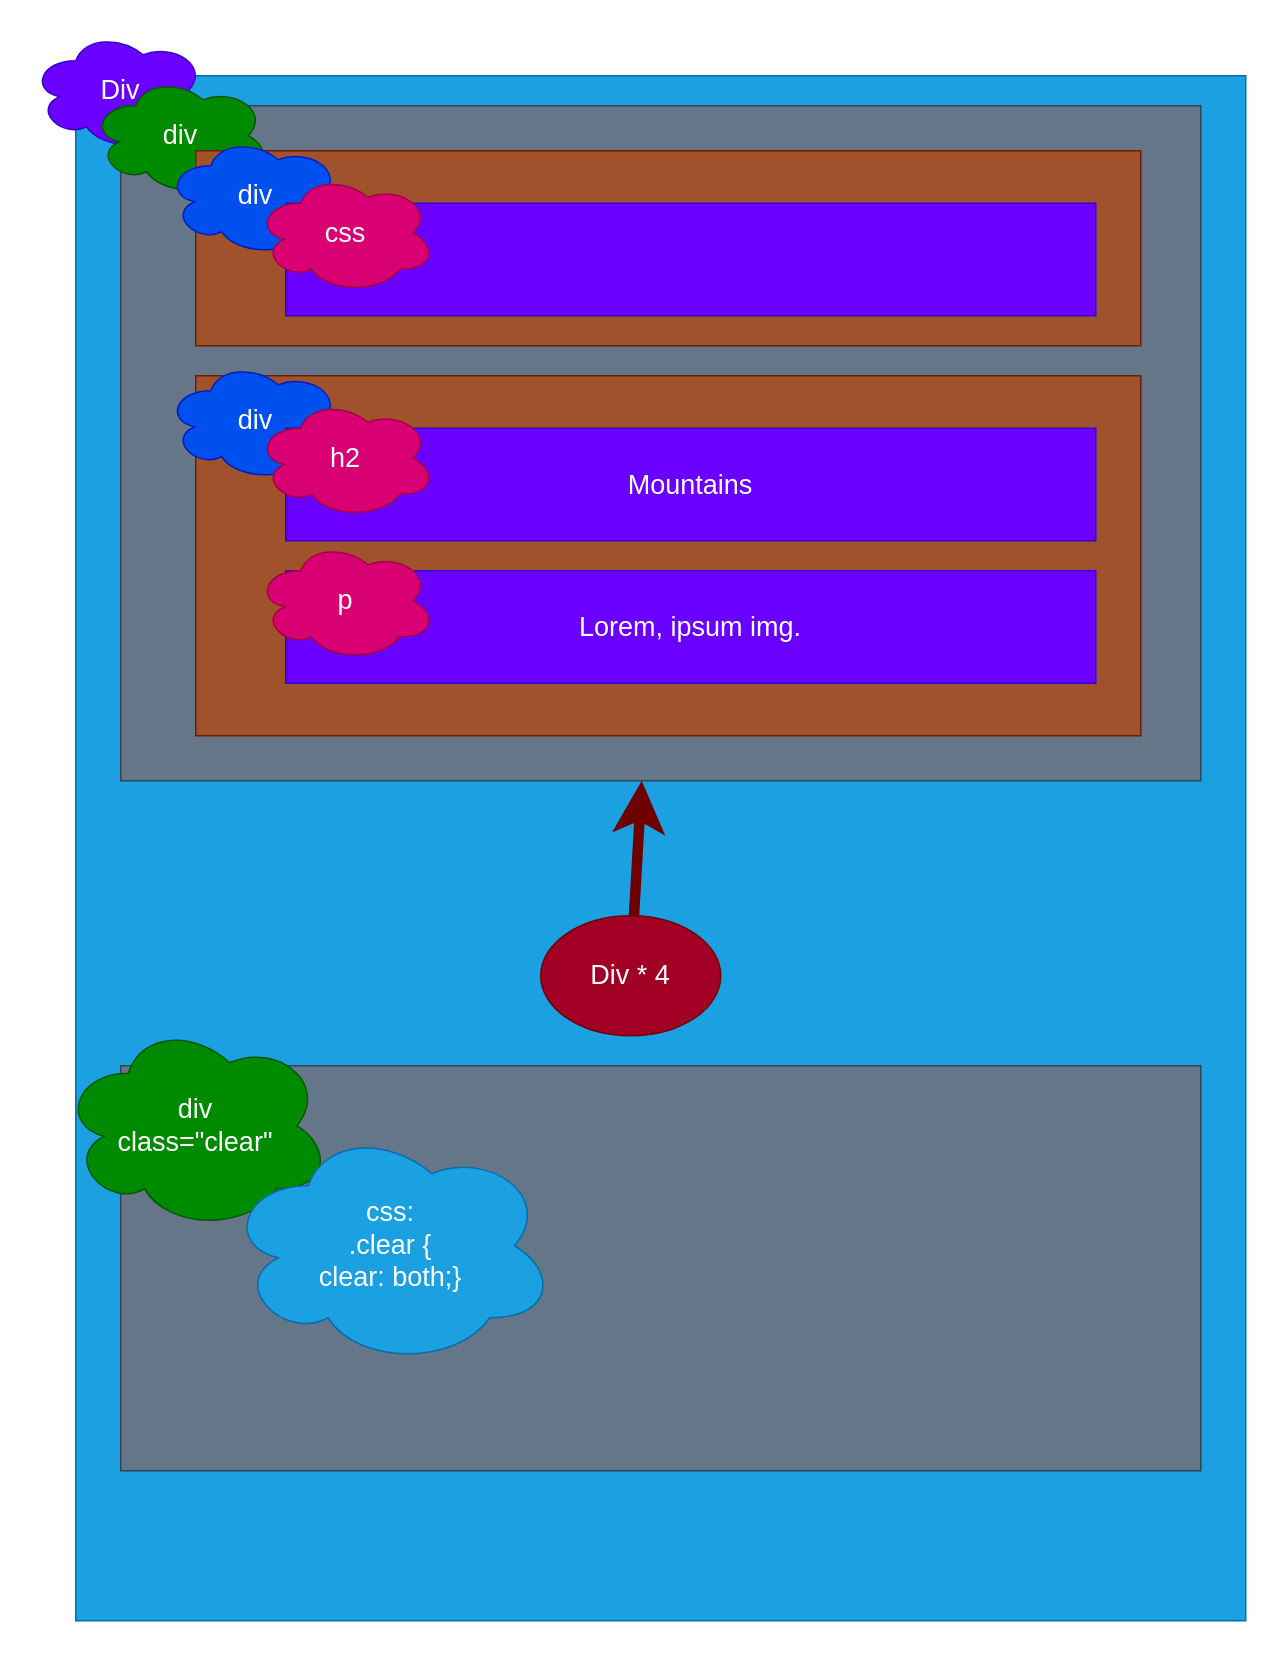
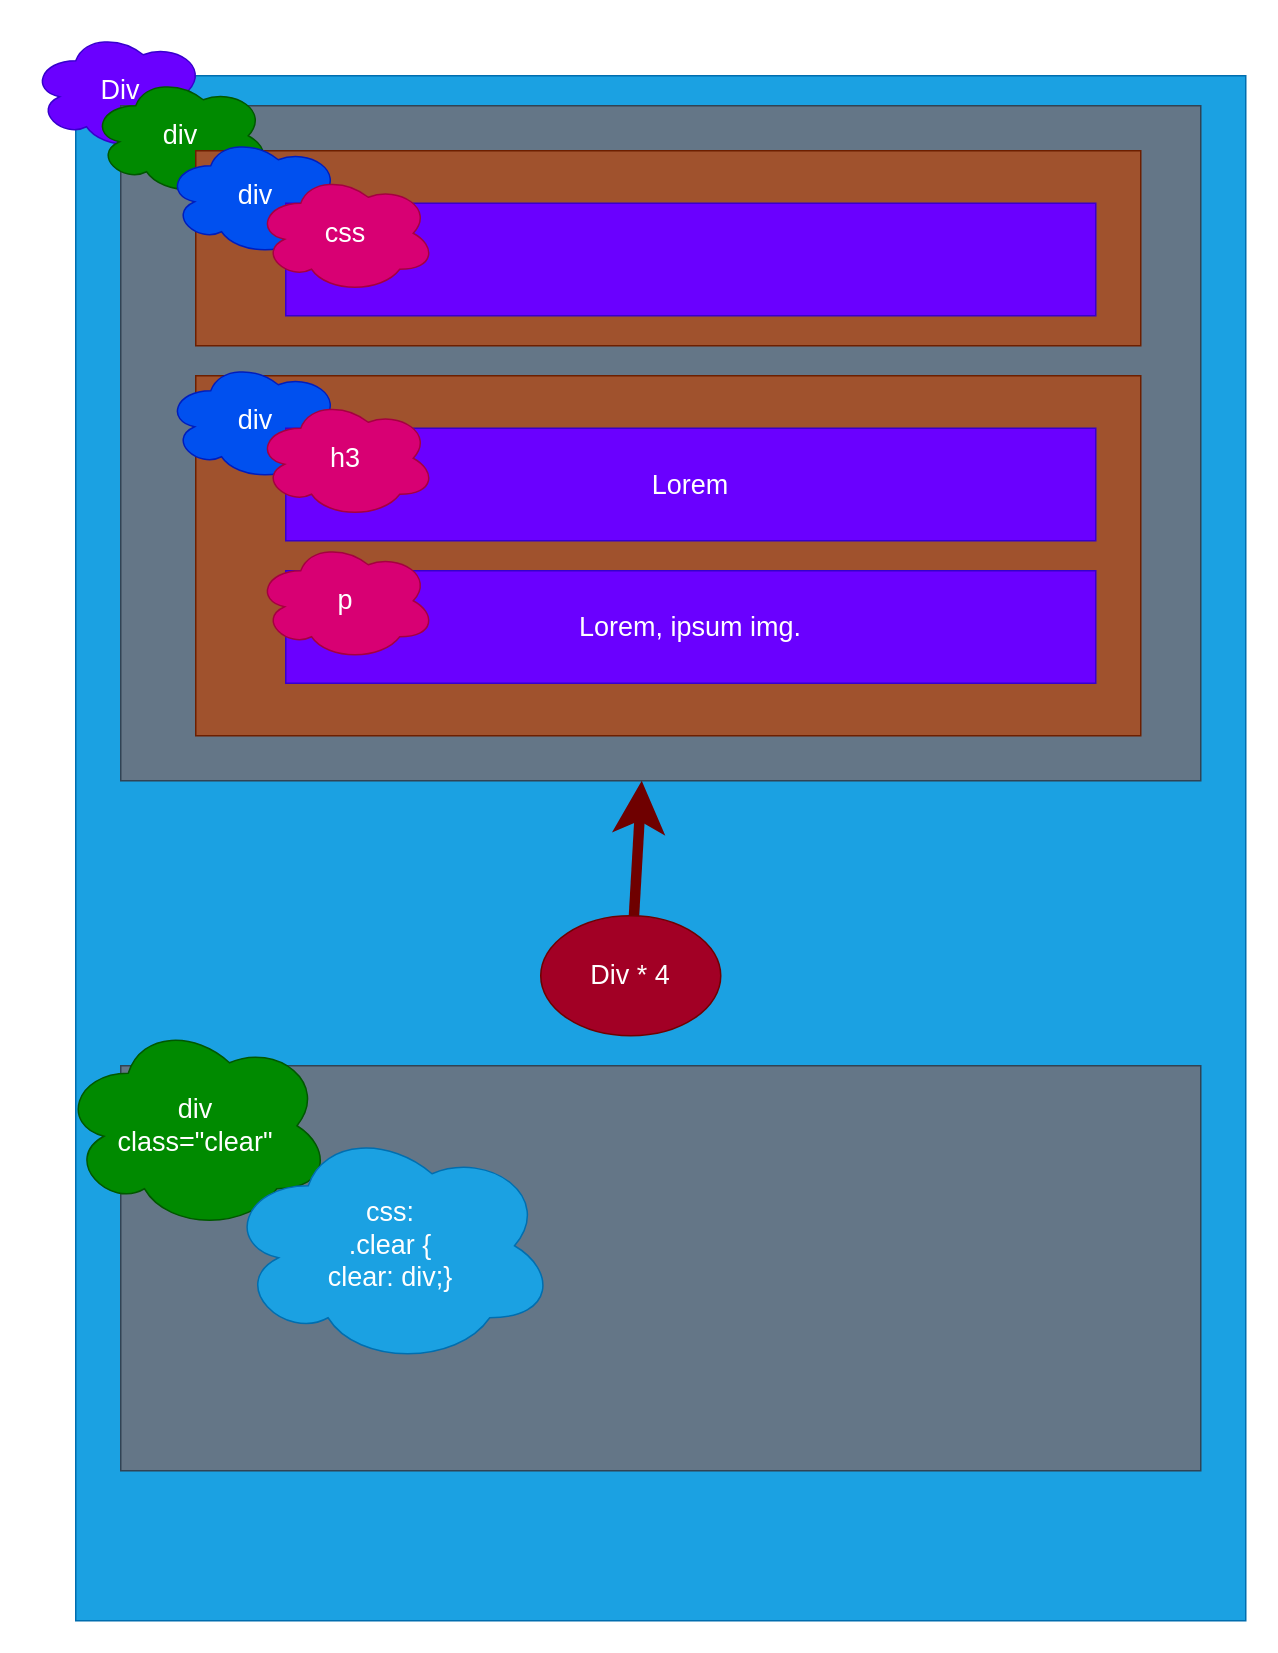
node "h2": label "h2" -> "h3"
node "Mountains": label "Mountains" -> "Lorem"
node "css: .clear { clear: both;}": label "css: .clear { clear: both;}" -> "css: .clear { clear: div;}"
